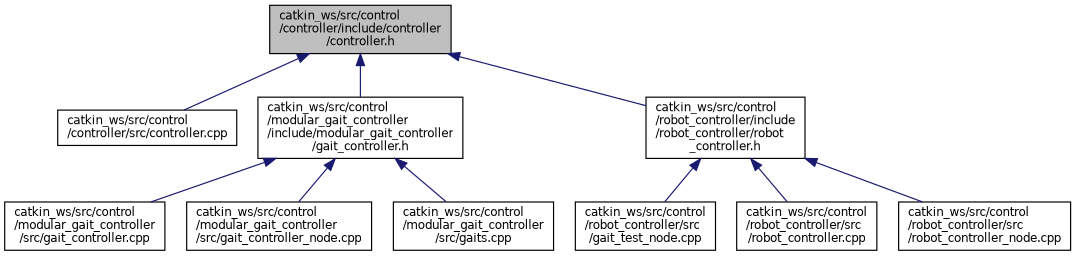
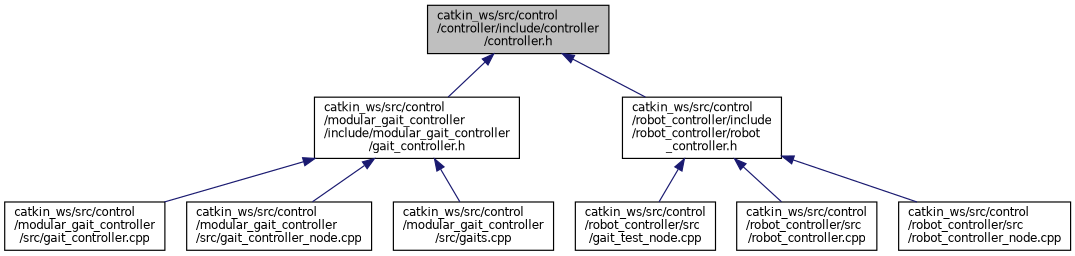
node "catkin_ws/src/control /controller/src/controller.cpp": removed
